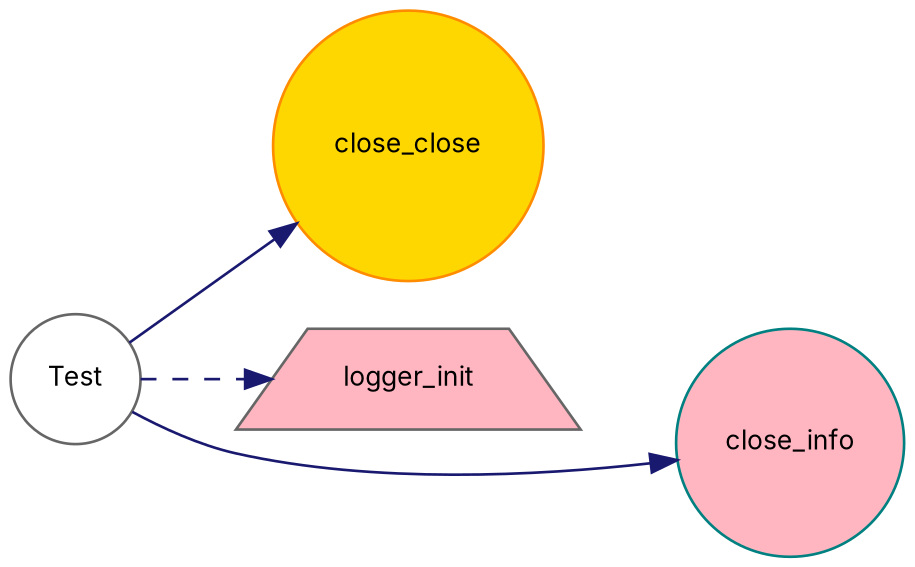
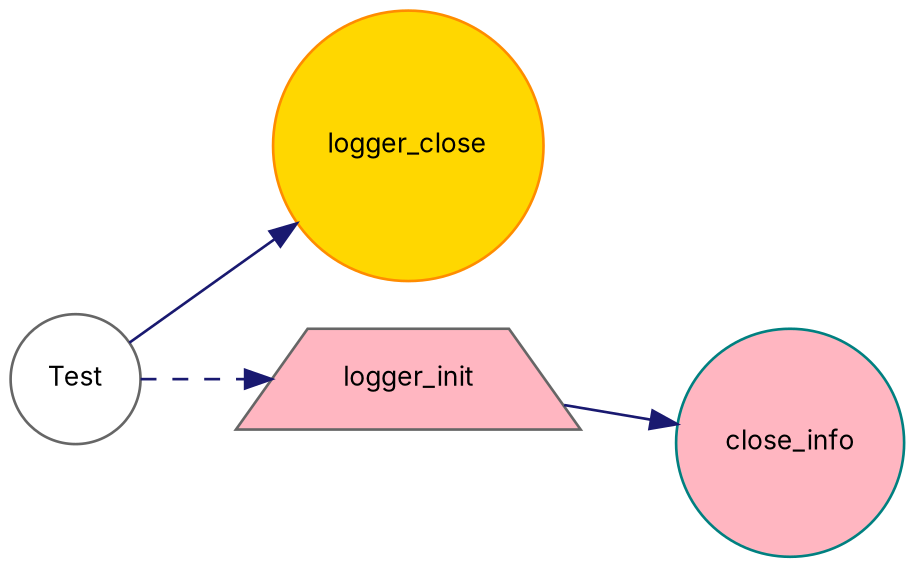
node "close_close": label "close_close" -> "logger_close"
edge "Test" -> "close_info": now "logger_init" -> "close_info"
